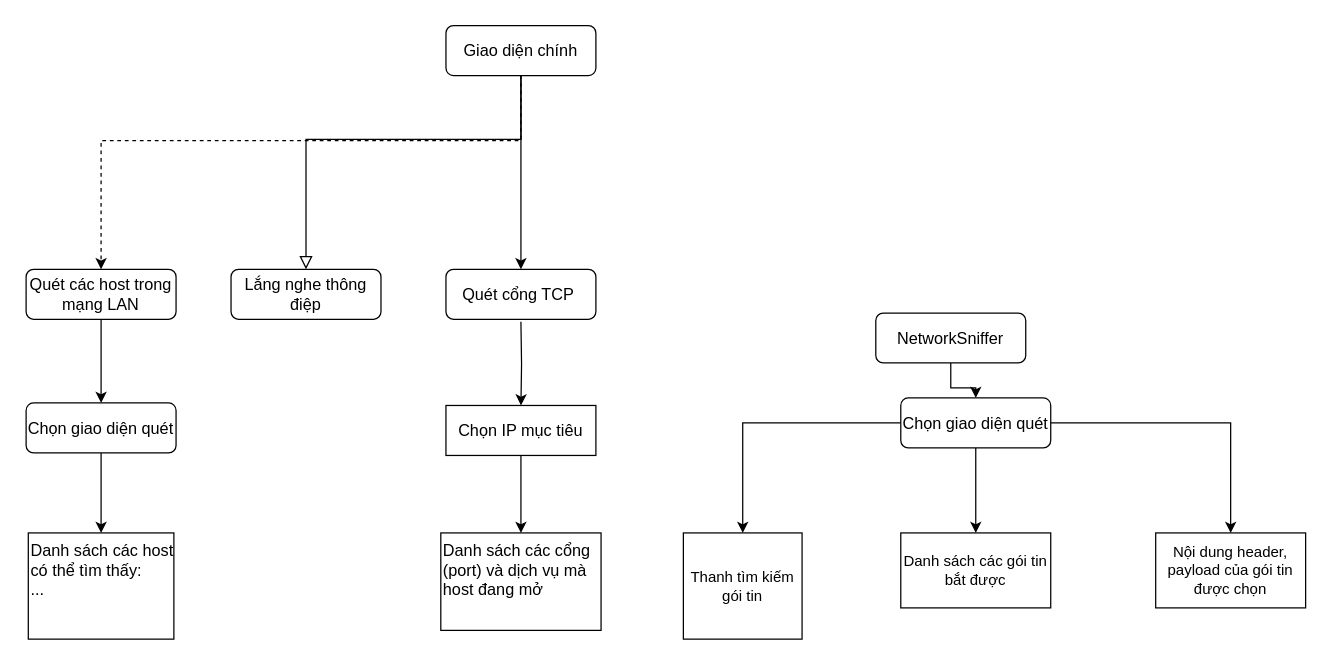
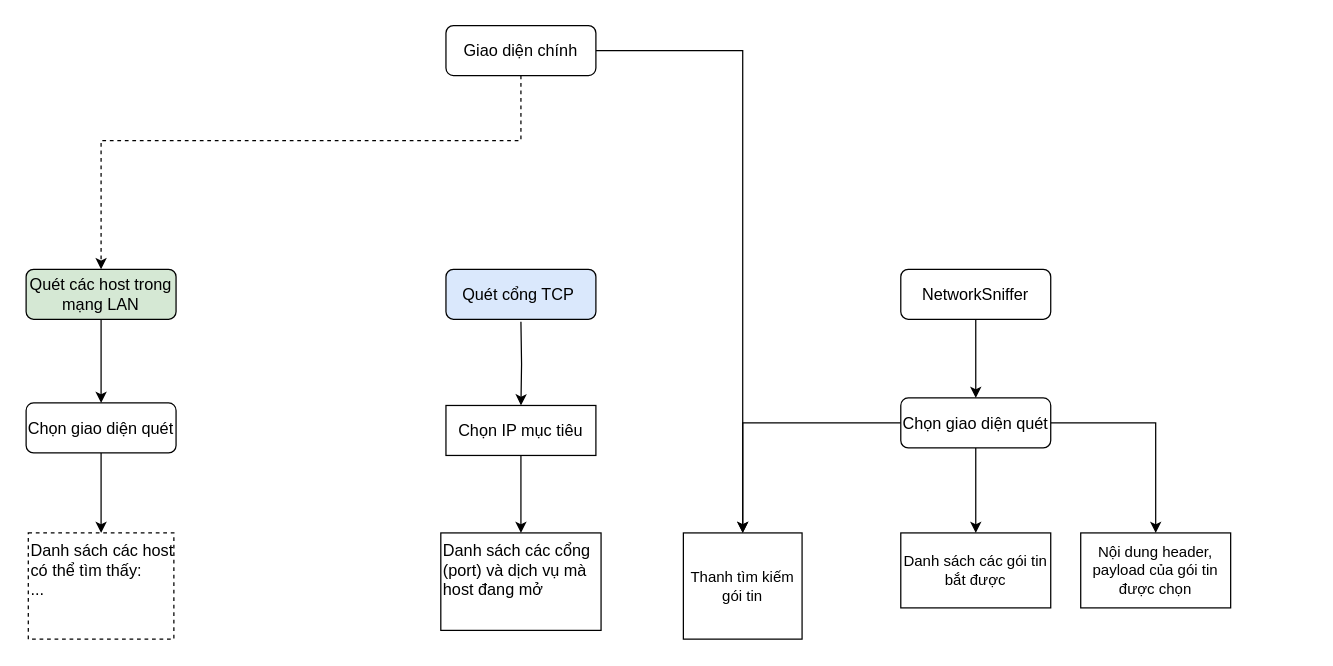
edge "Giao diện chính" -> "Lắng nghe thông điệp": removed
edge "Giao diện chính" -> "Quét cổng TCP": now "Giao diện chính" -> "Thanh tìm kiếm gói tin"
node "Quét các host trong mạng LAN": fillcolor #ffffff -> #d5e8d4
node "Lắng nghe thông điệp": removed
node "Quét cổng TCP": fillcolor #ffffff -> #dae8fc
node "NetworkSniffer": moved (951, 338) -> (976, 294)
node "Nội dung header, payload của gói tin được chọn": moved (1231, 571) -> (1156, 571)
node "Danh sách các host có thể tìm thấy: ...": style solid -> dashed
